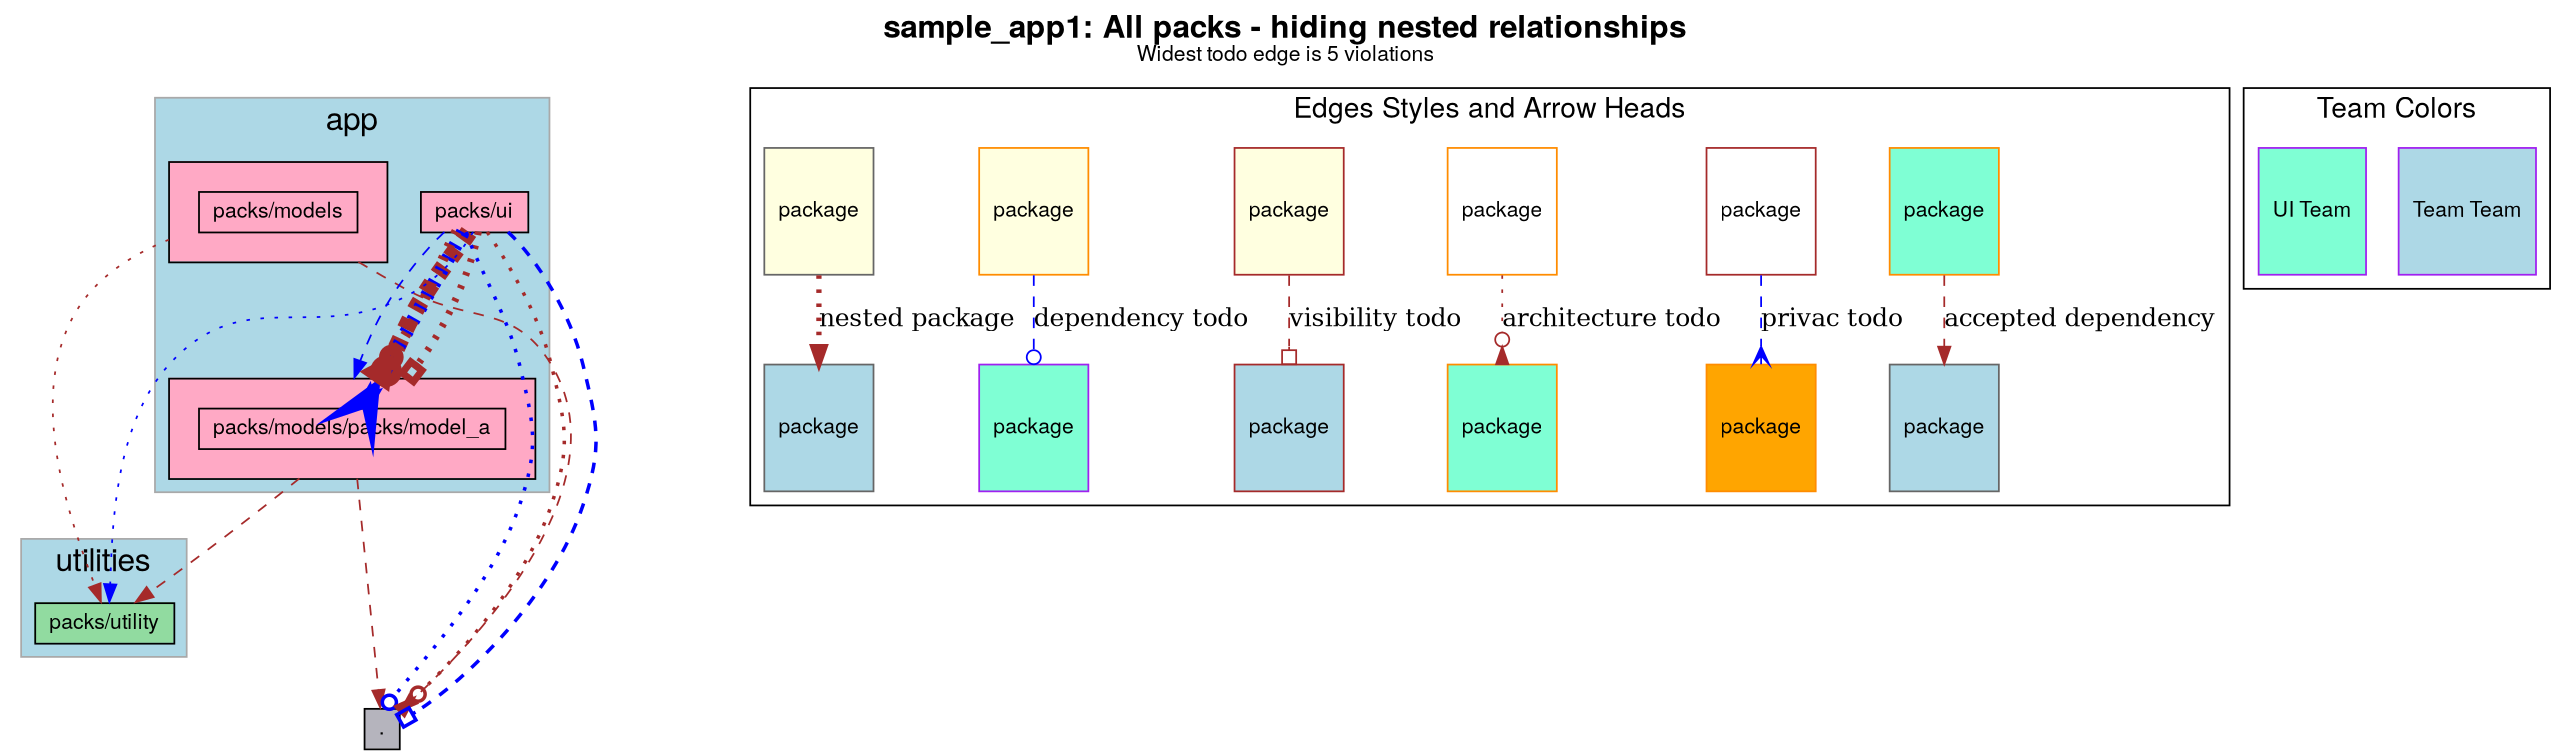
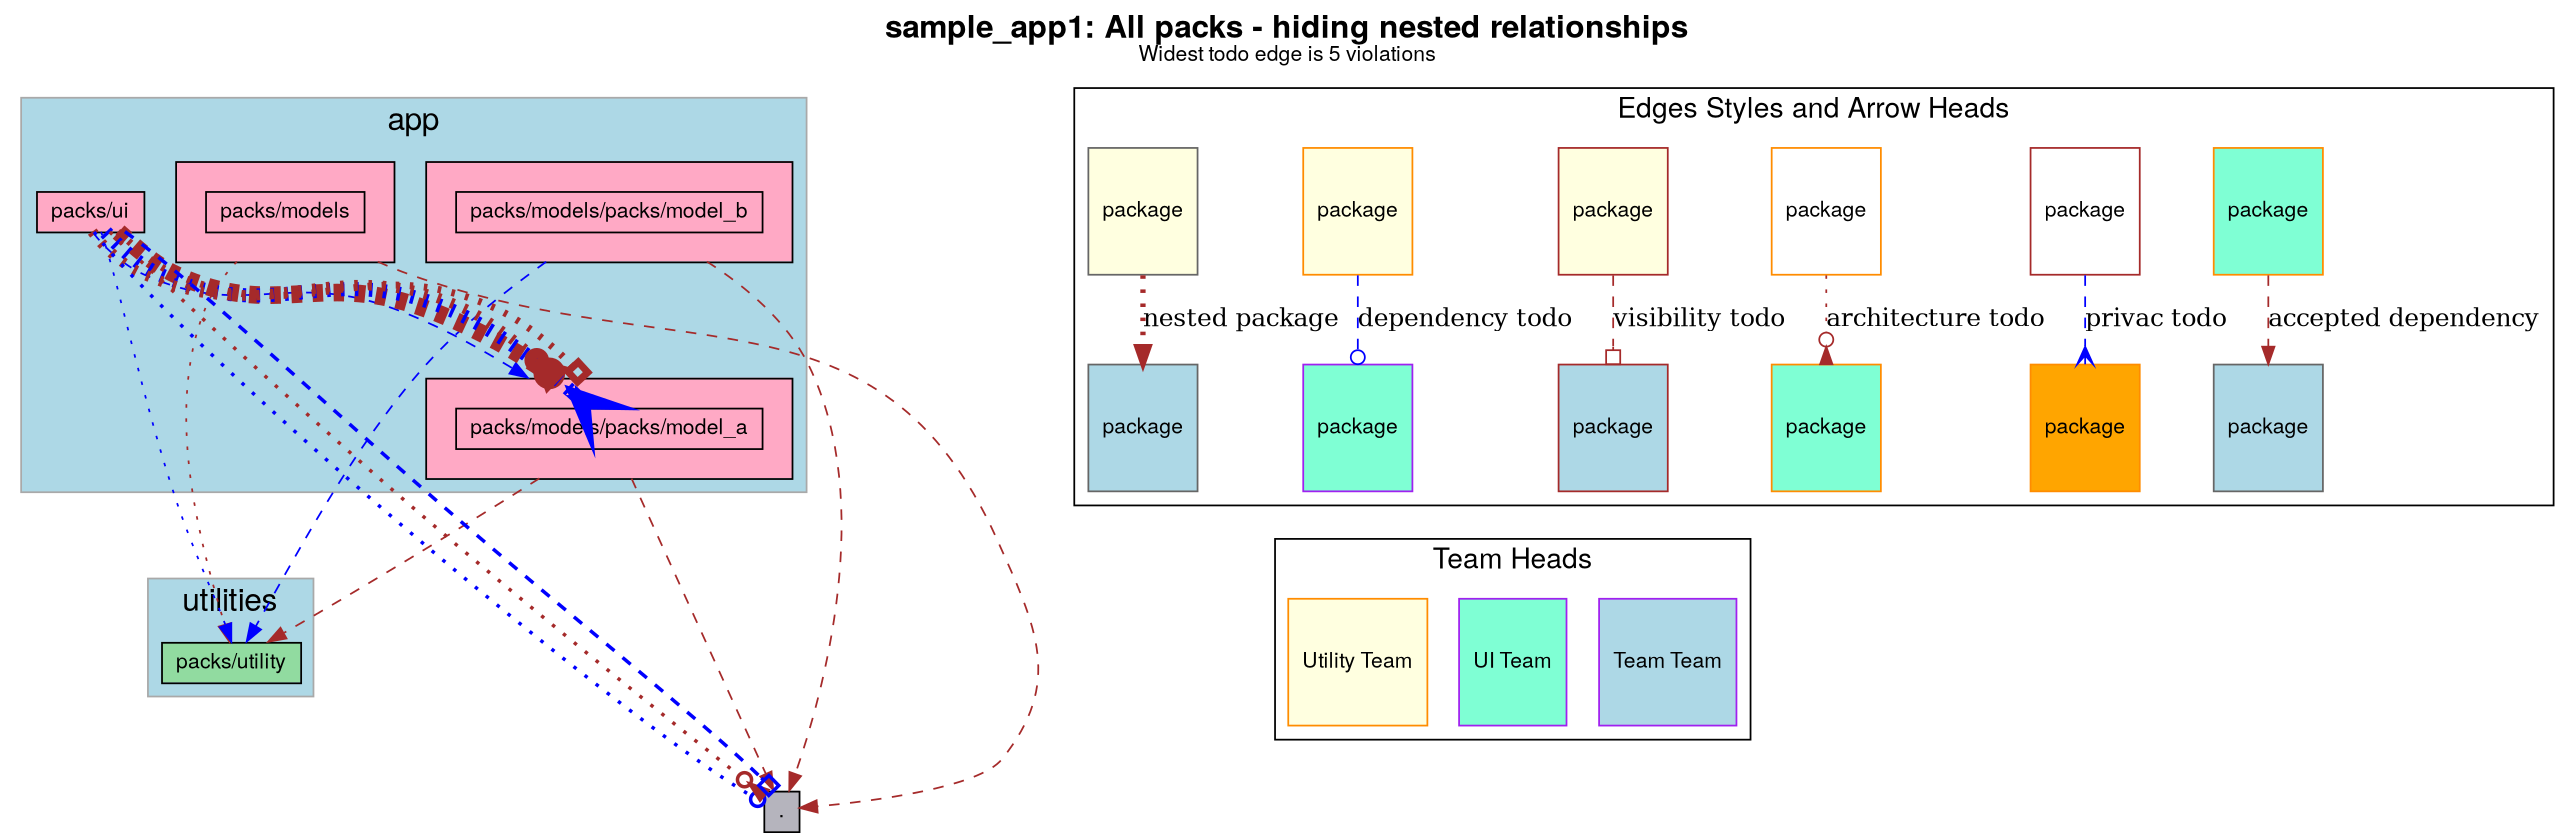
cluster "Team Colors": label "Team Colors" -> "Team Heads"
node "packs/models/packs/model_b": added
node "Utility Team": added
